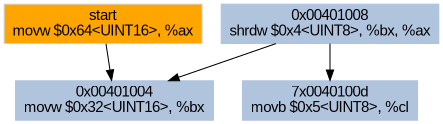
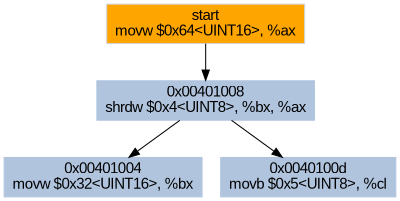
edge "start movw $0x64<UINT16>, %ax" -> "0x00401004 movw $0x32<UINT16>, %bx": now "start movw $0x64<UINT16>, %ax" -> "0x00401008 shrdw $0x4<UINT8>, %bx, %ax"
node "7x0040100d movb $0x5<UINT8>, %cl": label "7x0040100d movb $0x5<UINT8>, %cl" -> "0x0040100d movb $0x5<UINT8>, %cl"
